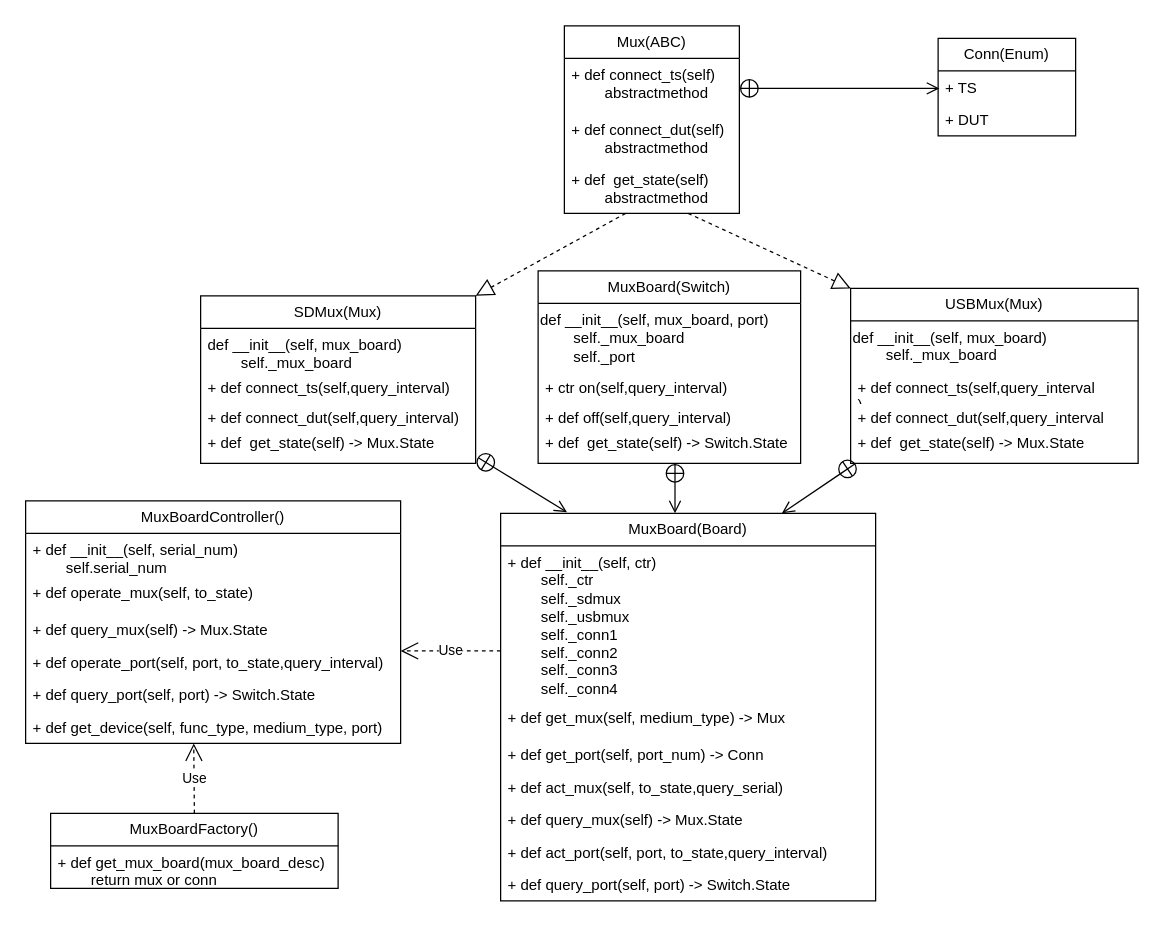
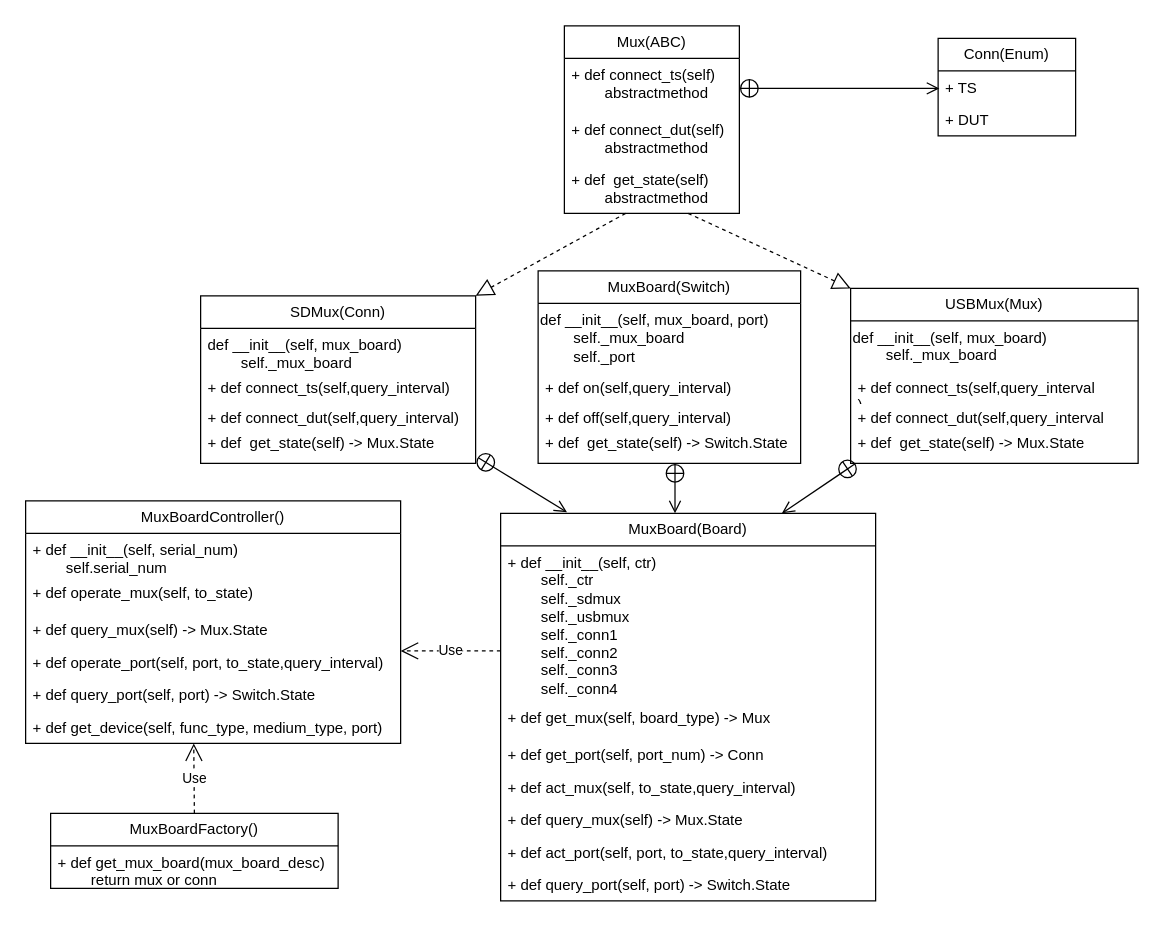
node "SDMux(Mux)": label "SDMux(Mux)" -> "SDMux(Conn)"
node "+ ctr on(self,query_interval)": label "+ ctr on(self,query_interval)" -> "+ def on(self,query_interval)"
node "+ def get_mux(self, medium_type) -> Mux": label "+ def get_mux(self, medium_type) -> Mux" -> "+ def get_mux(self, board_type) -> Mux"
node "+ def act_mux(self, to_state,query_serial)": label "+ def act_mux(self, to_state,query_serial)" -> "+ def act_mux(self, to_state,query_interval)"
